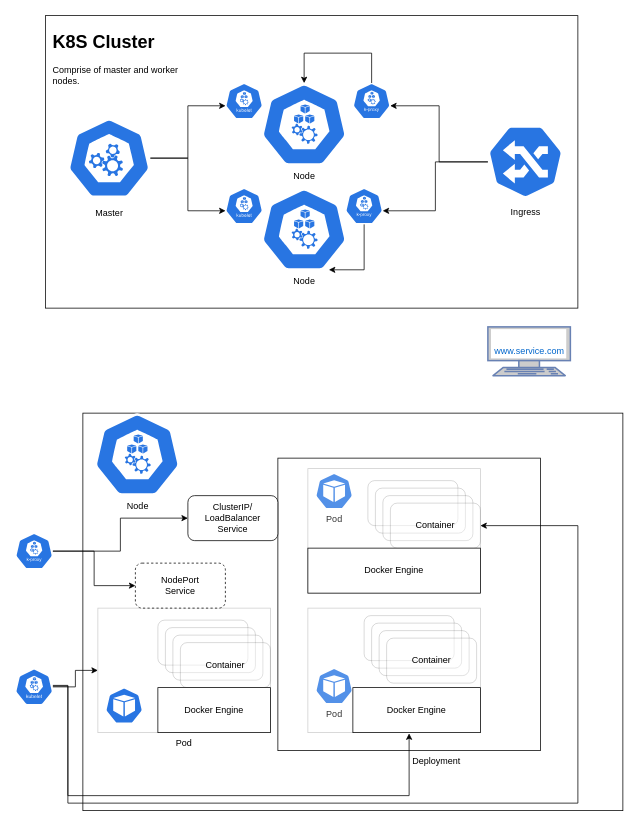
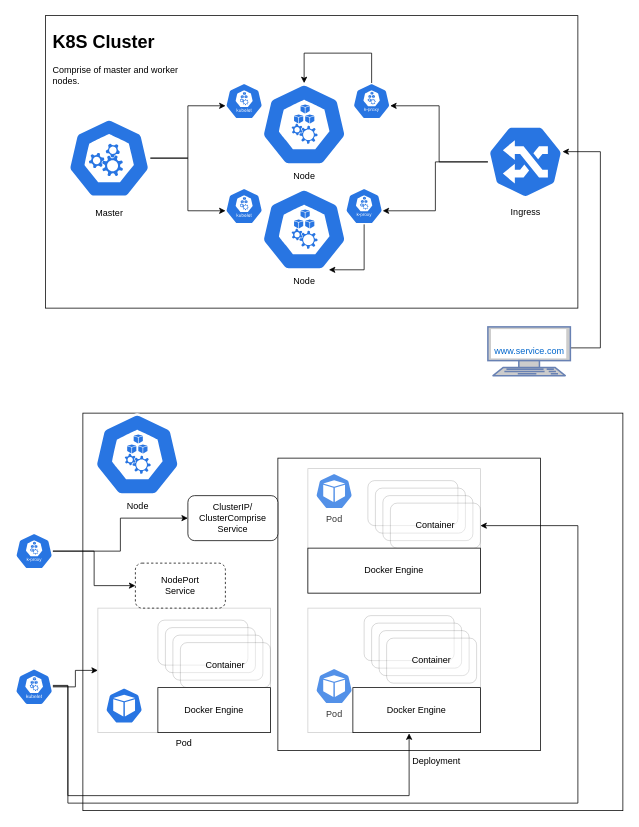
edge "www.service.com" -> "Ingress": added
node "ClusterIP/ LoadBalancer Service": label "ClusterIP/ LoadBalancer Service" -> "ClusterIP/ ClusterComprise Service"
